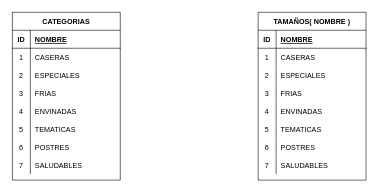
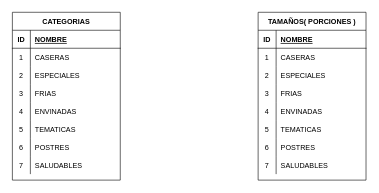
node "TAMAÑOS( NOMBRE )": label "TAMAÑOS( NOMBRE )" -> "TAMAÑOS( PORCIONES )"
